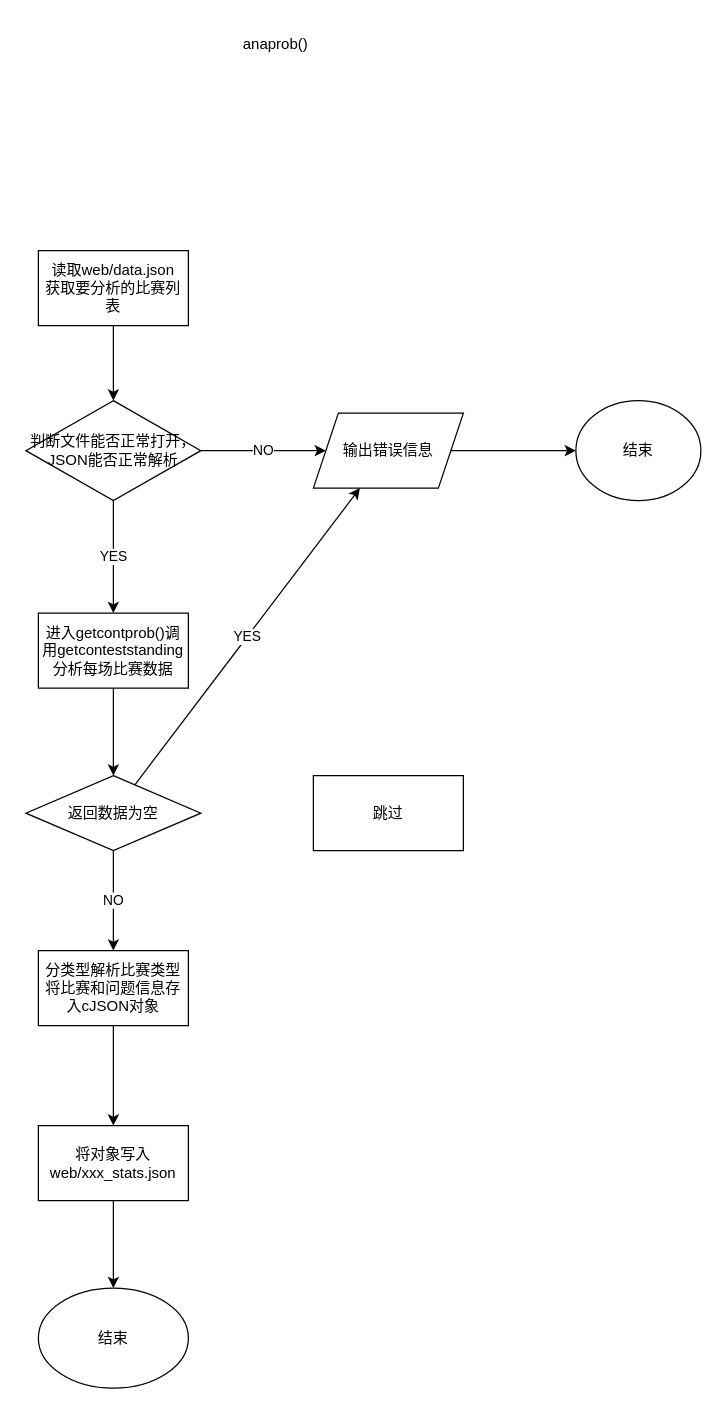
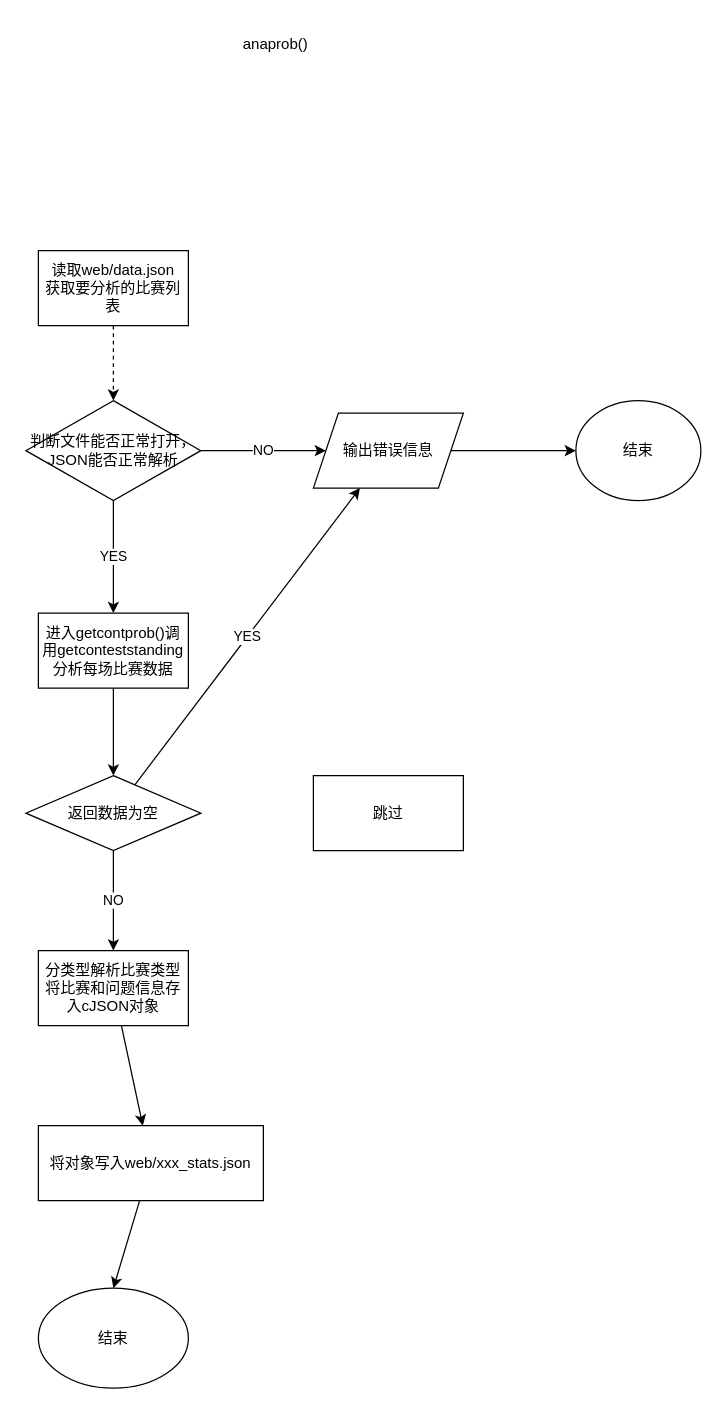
edge "读取web/data.json 获取要分析的比赛列表" -> "判断文件能否正常打开，JSON能否正常解析": style solid -> dashed
node "将对象写入web/xxx_stats.json": size 150x75 -> 225x75
